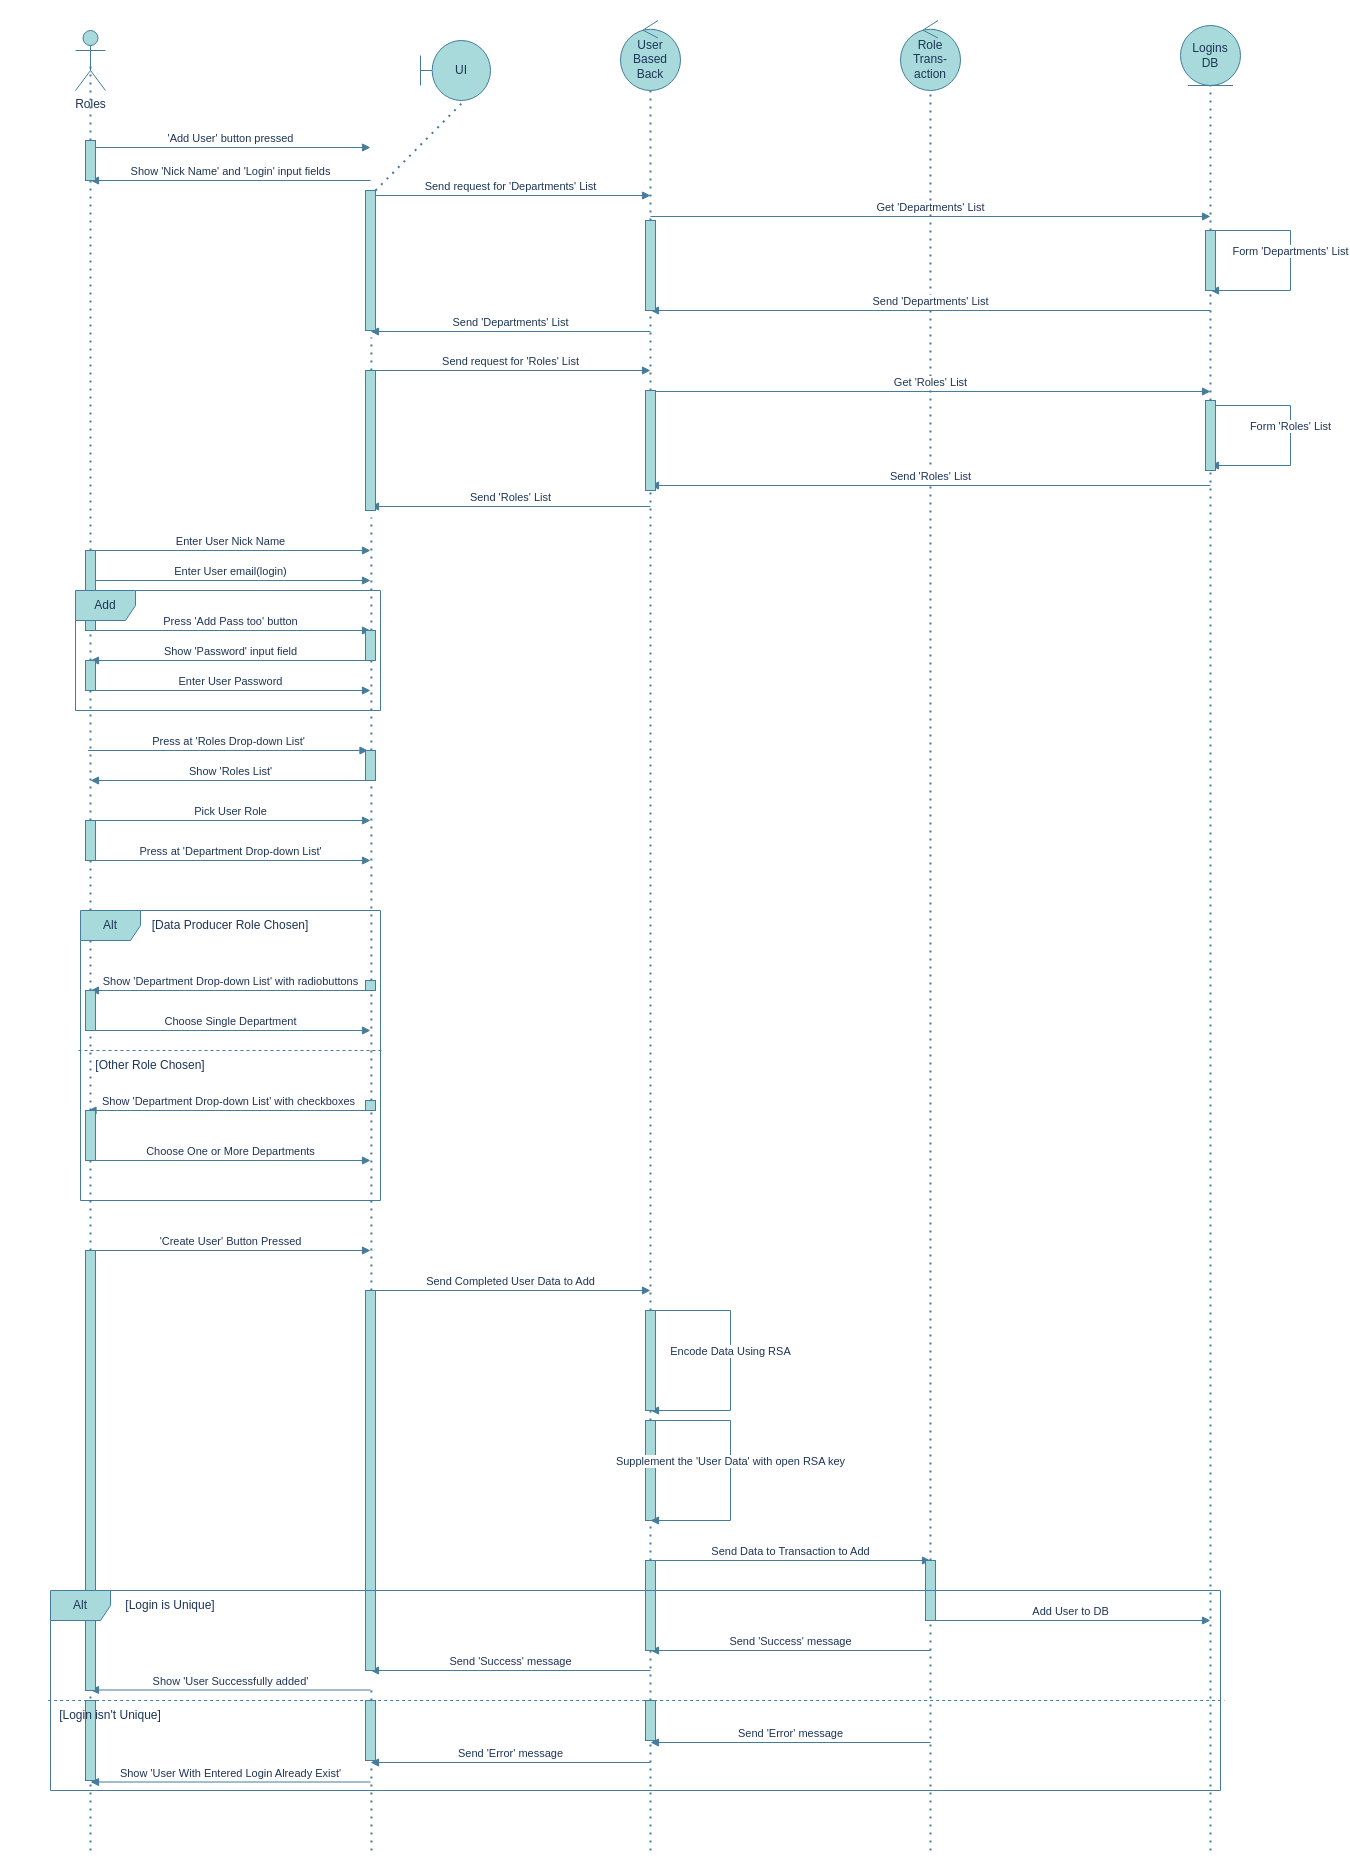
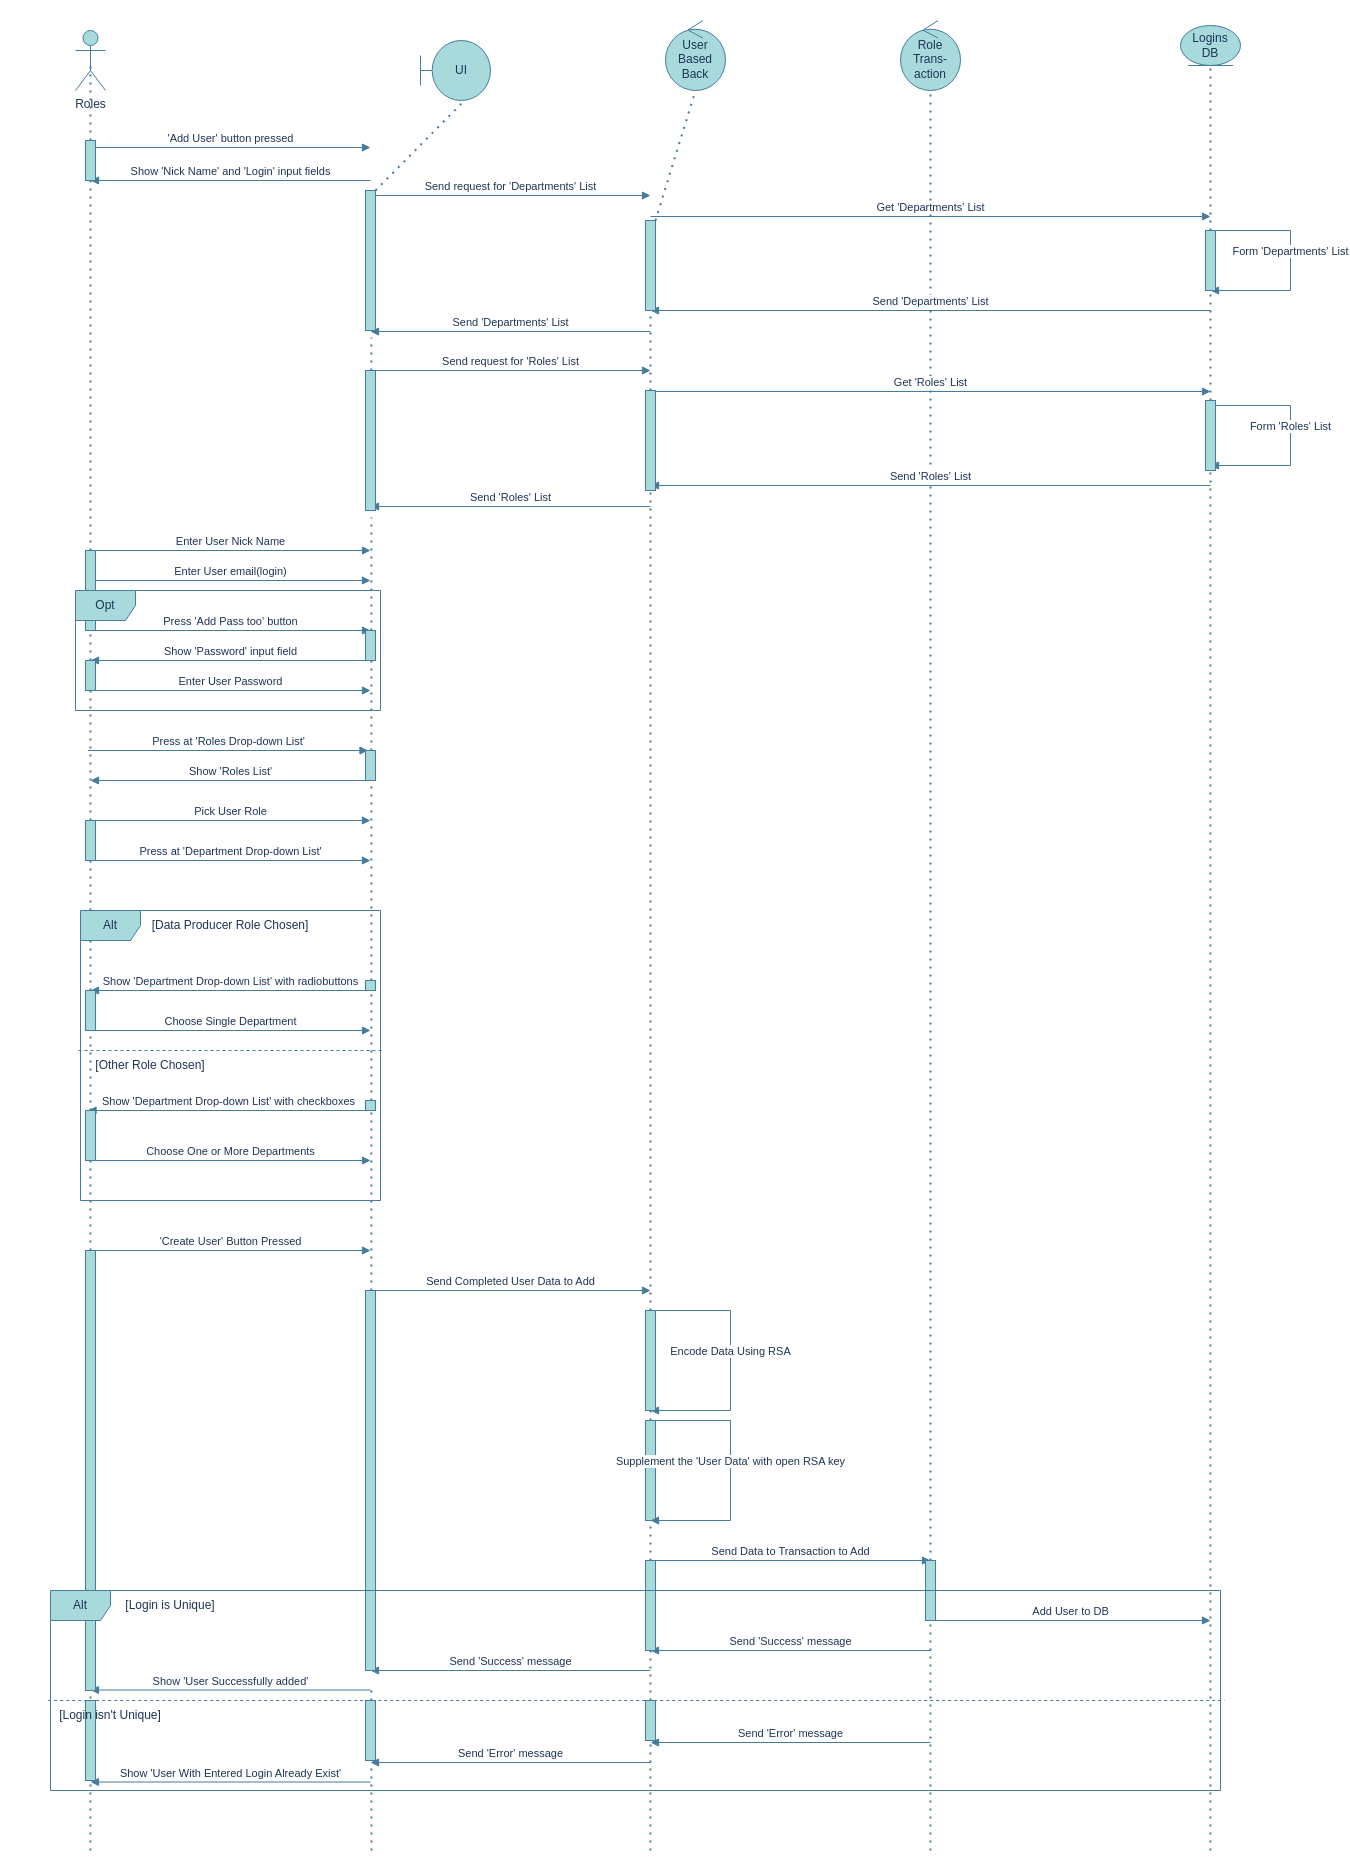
node "User Based Back": moved (651, 56) -> (696, 56)
node "Logins DB": size 60x60 -> 60x40
node "Add": label "Add" -> "Opt"
